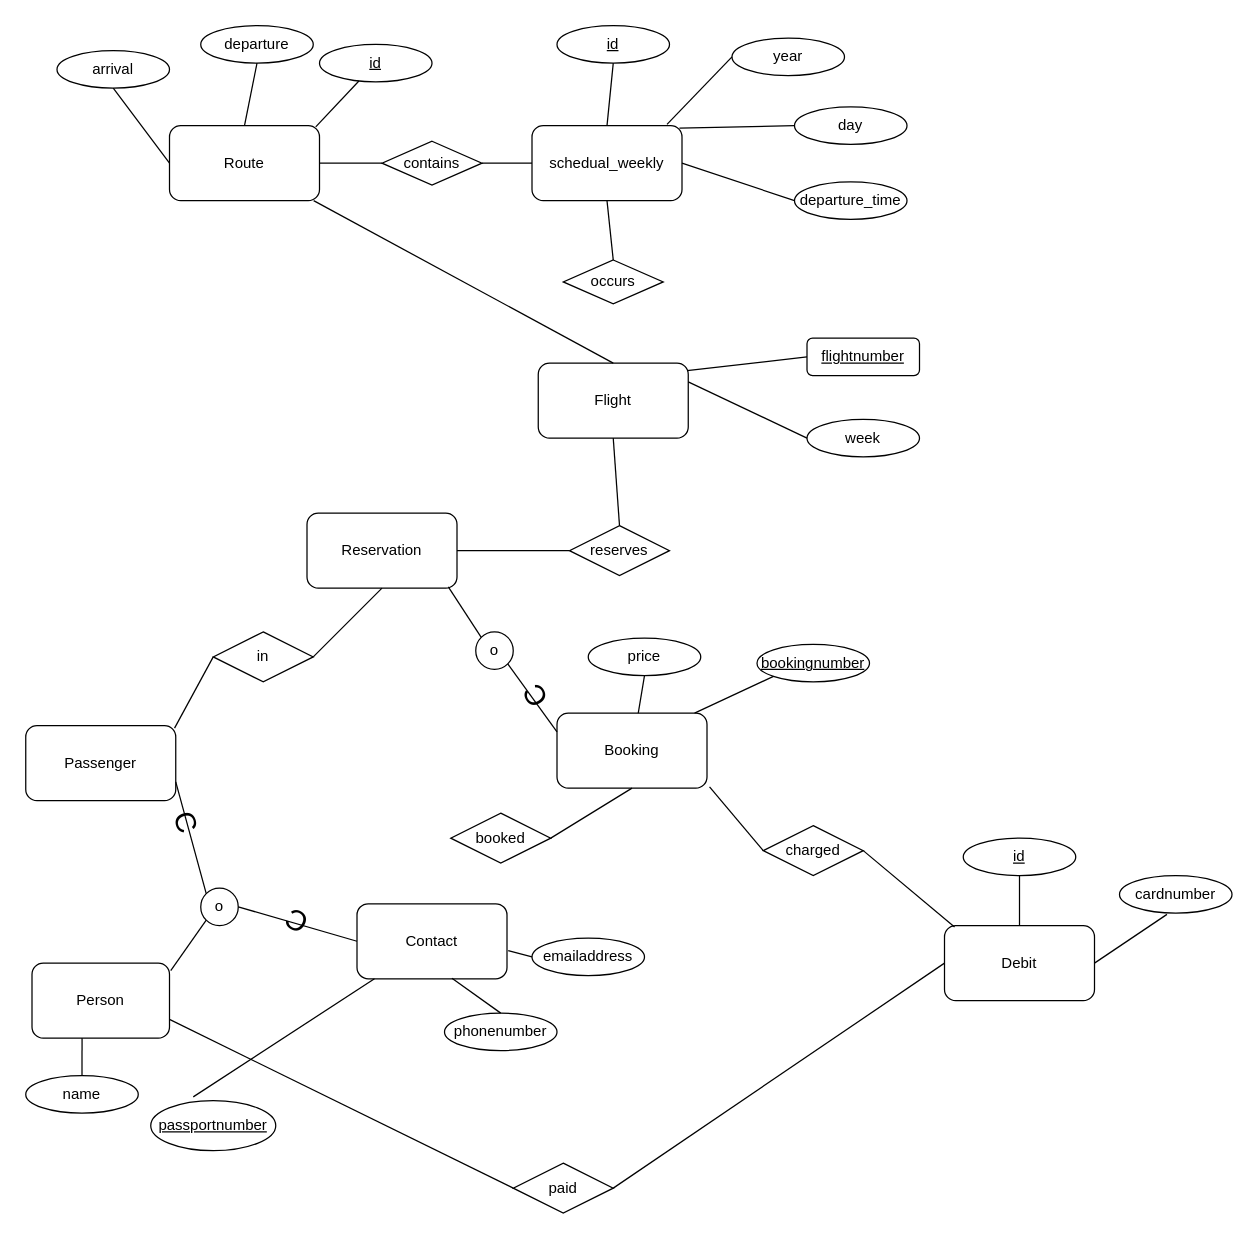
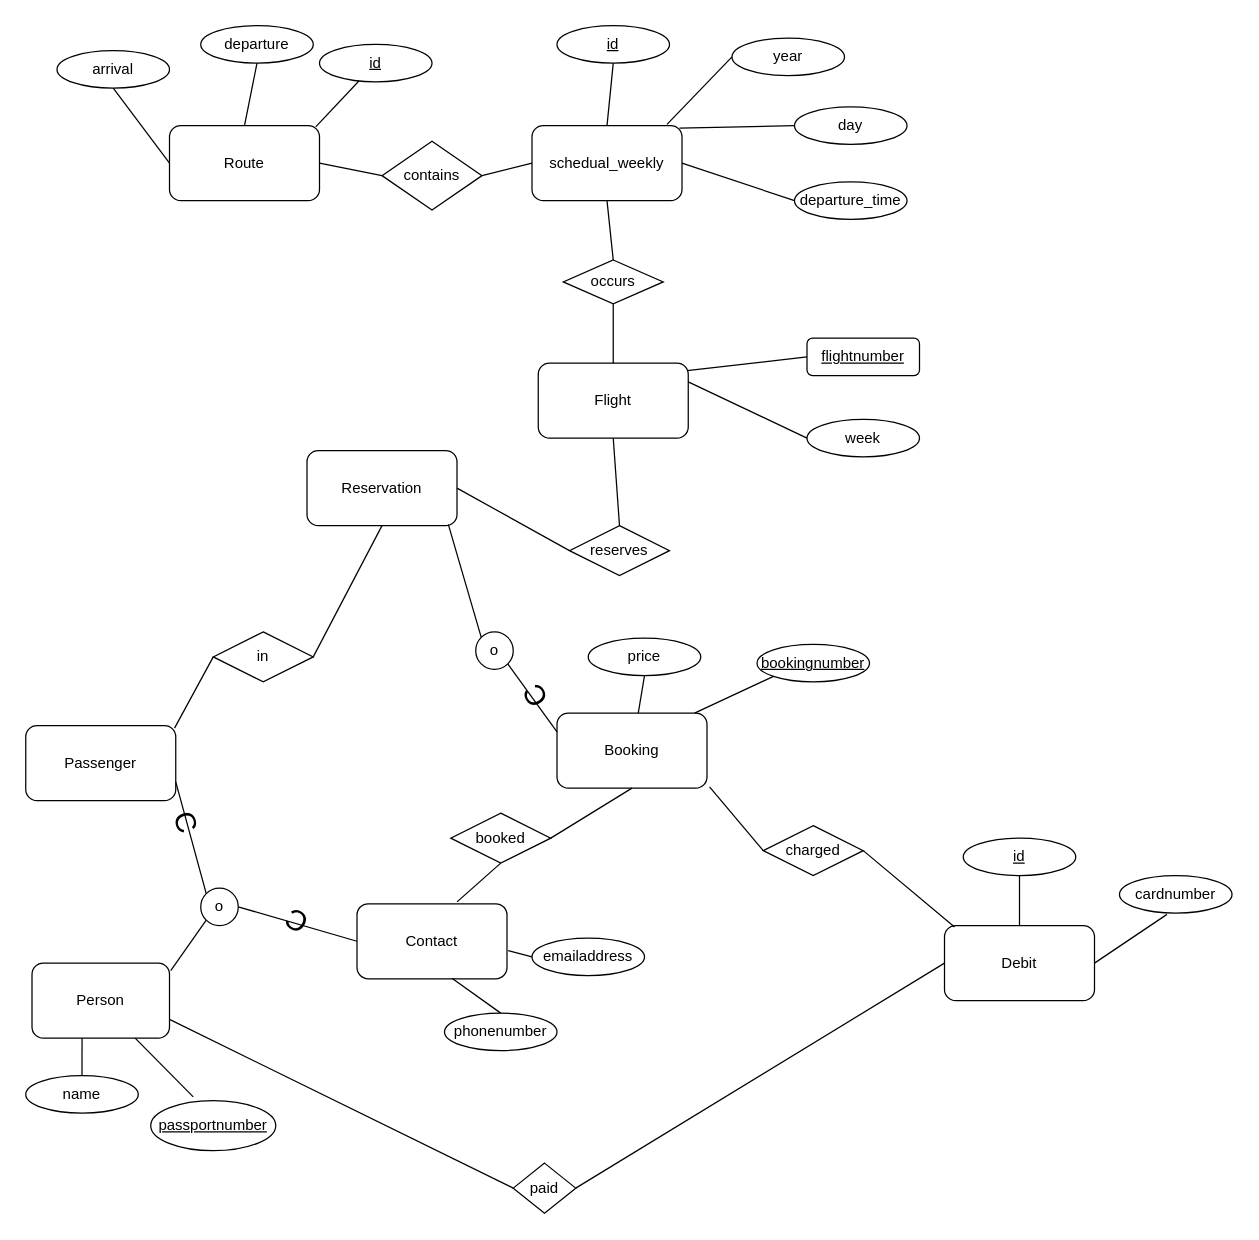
node "contains": size 100x44 -> 100x69
edge "Route" -- "Flight": now "occurs" -- "Flight"
node "Reservation": moved (382, 551) -> (382, 488)
edge "booked" -- "Contact": added
edge "Contact" -- "passportnumber": now "Person" -- "passportnumber"
node "paid": size 100x50 -> 63x50
